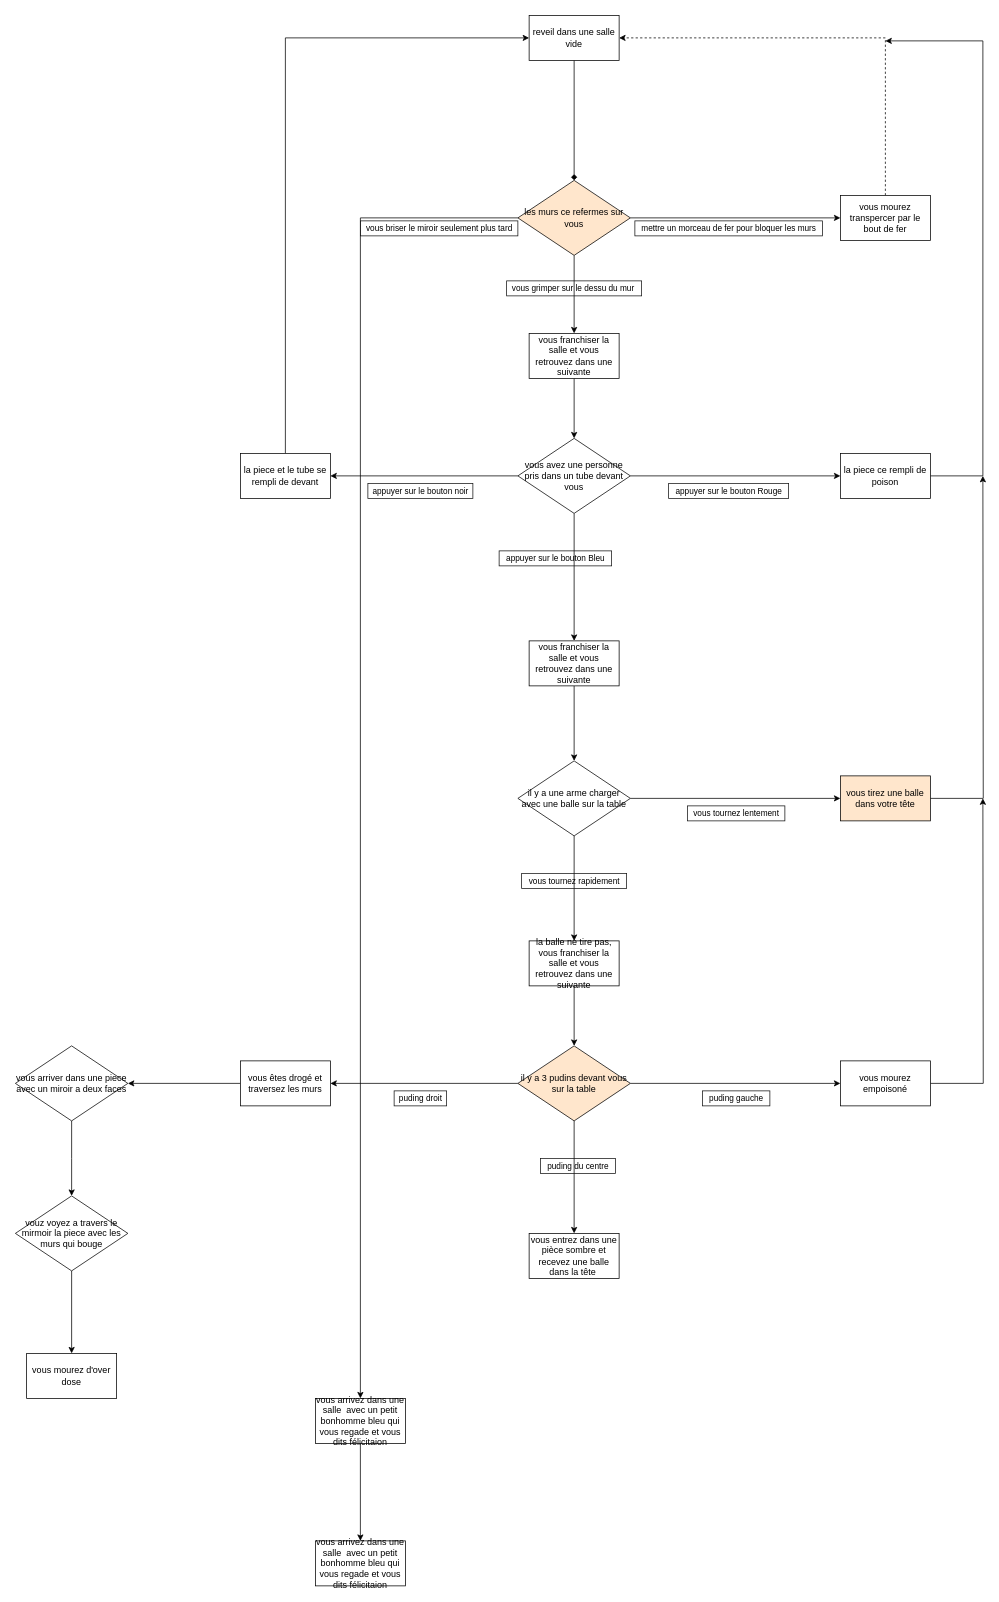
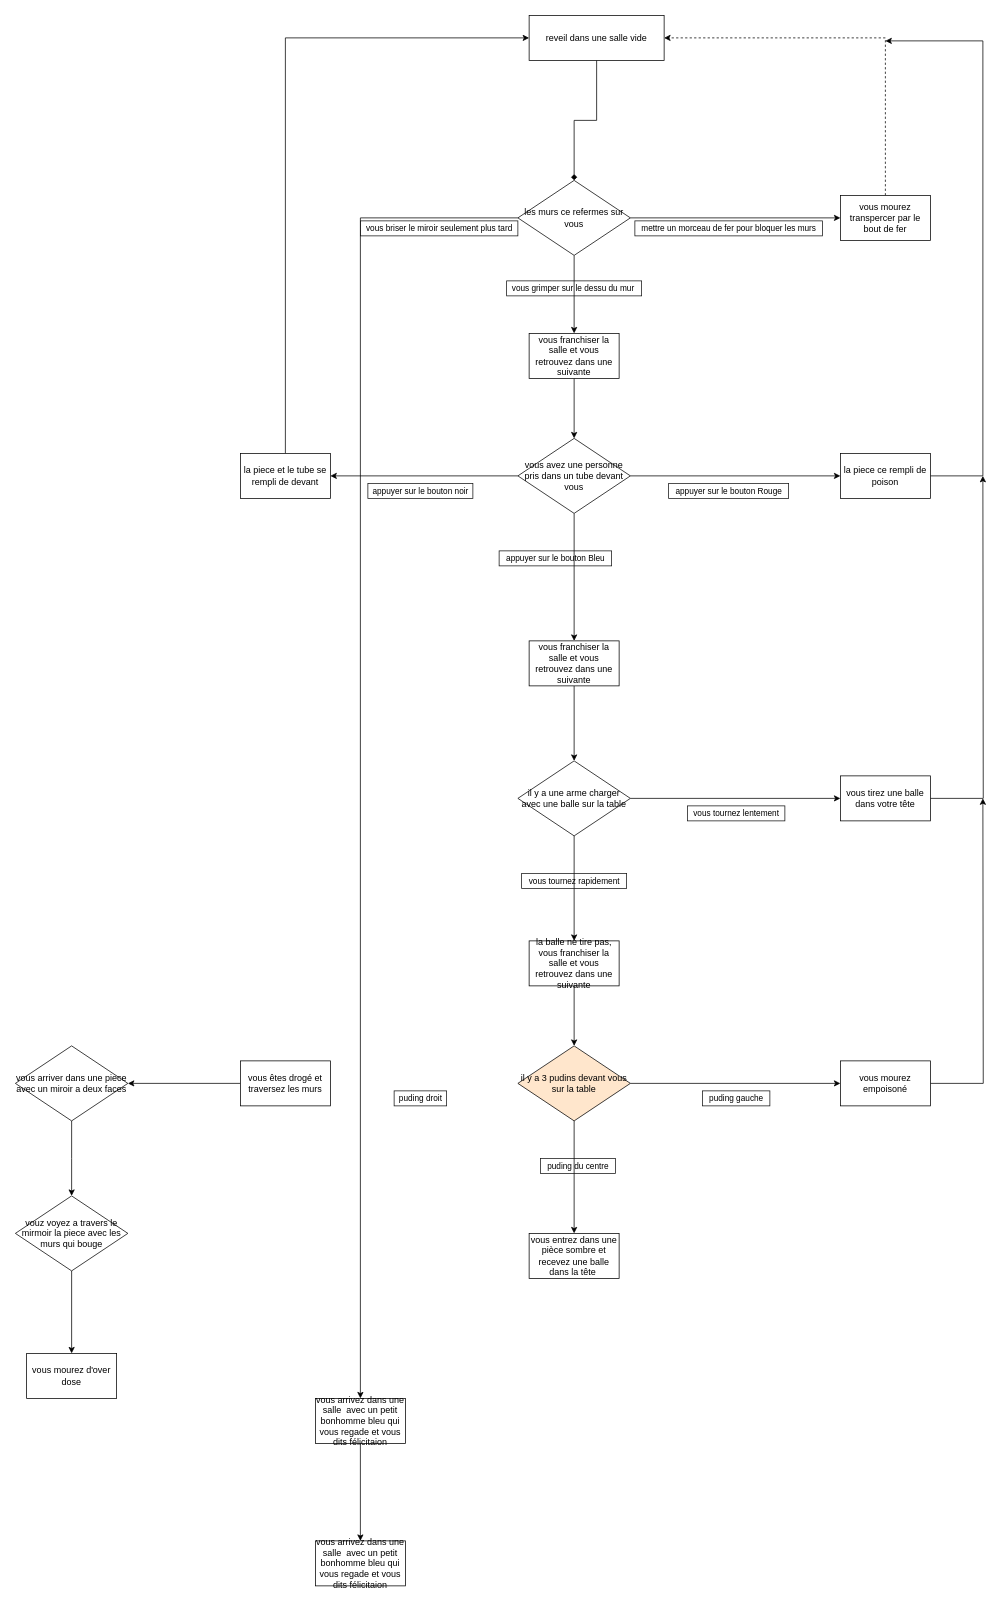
node "reveil dans une salle vide": size 90x45 -> 135x45
node "les murs ce refermes sur vous": fillcolor #ffe6cc -> #ffffff
node "vous tirez une balle dans votre tête": fillcolor #ffe6cc -> #ffffff
edge "il y a 3 pudins devant vous sur la table" -> "vous êtes drogé et traversez les murs": removed
